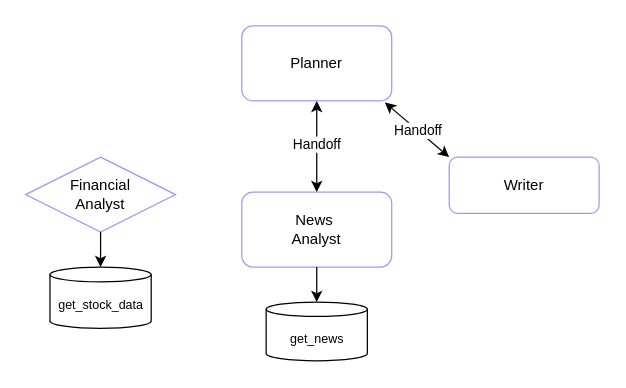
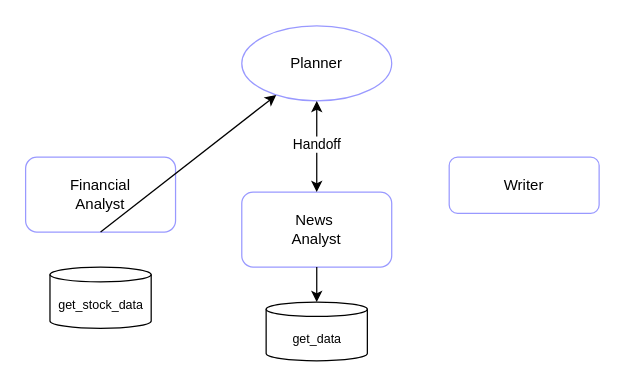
node "Planner": shape rounded rectangle -> ellipse
edge "Planner" -- "Writer": removed, label "Handoff"
node "Financial Analyst": shape diamond -> rounded rectangle
edge "Financial Analyst" -> "get_stock_data": now "Financial Analyst" -> "Planner"
node "get_news": label "get_news" -> "get_data"
